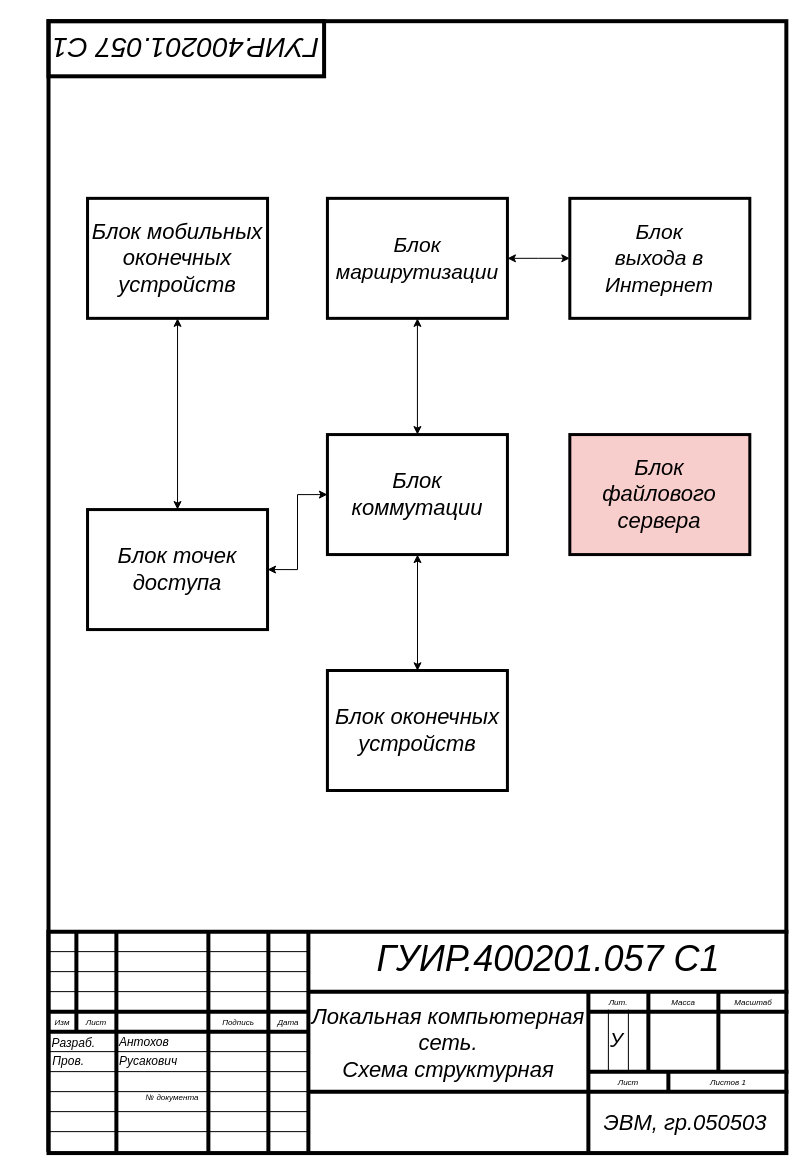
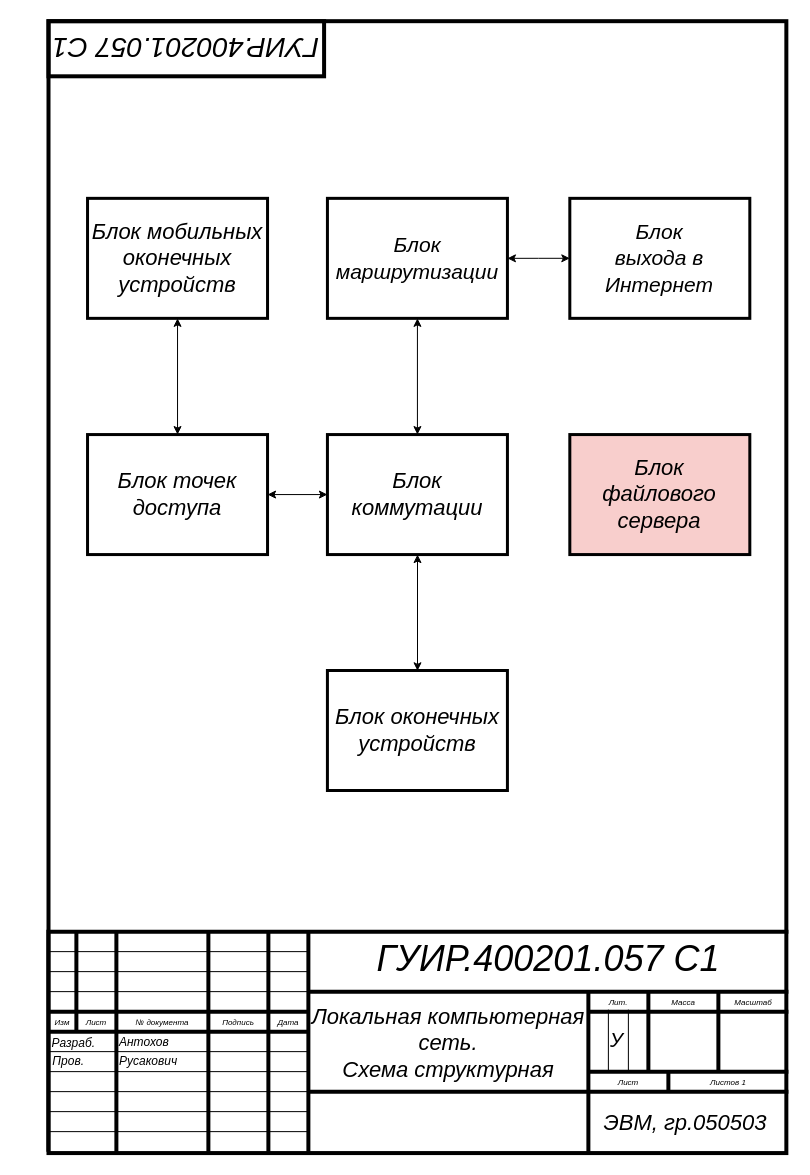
node "Блок точек доступа": moved (178, 570) -> (178, 495)
node "№ документа": moved (172, 1097) -> (162, 1022)
